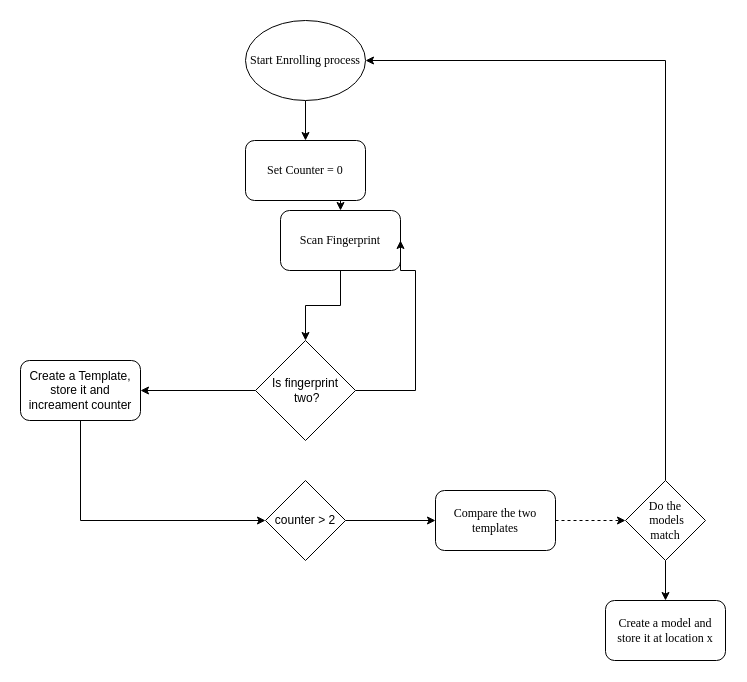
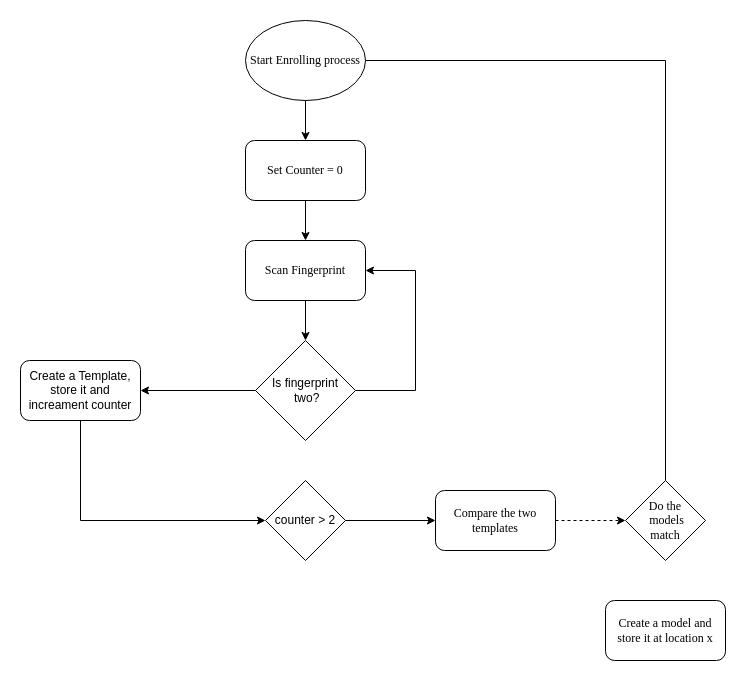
edge "Do the models match" -> "Start Enrolling process": arrowhead classic -> none
node "Scan Fingerprint": moved (341, 241) -> (306, 271)
edge "Do the models match" -> "Create a model and store it at location x": removed
